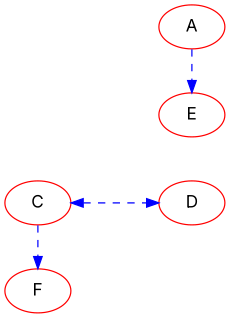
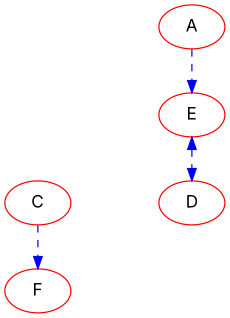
edge "C" -- "D": now "E" -- "D"
